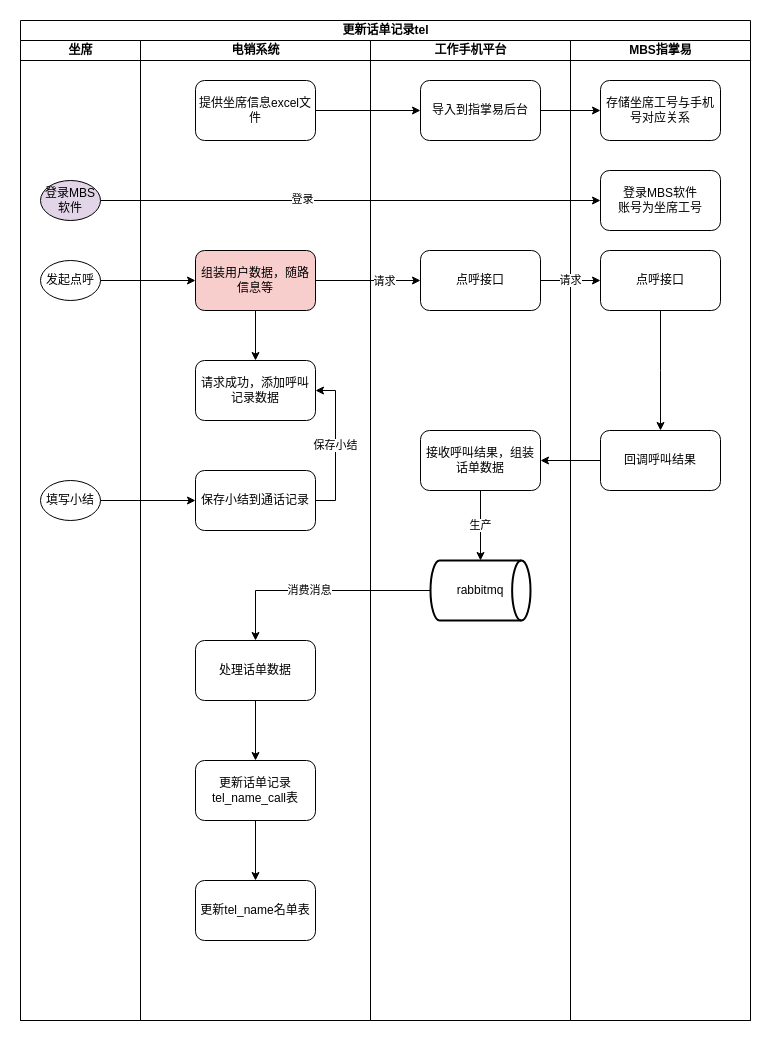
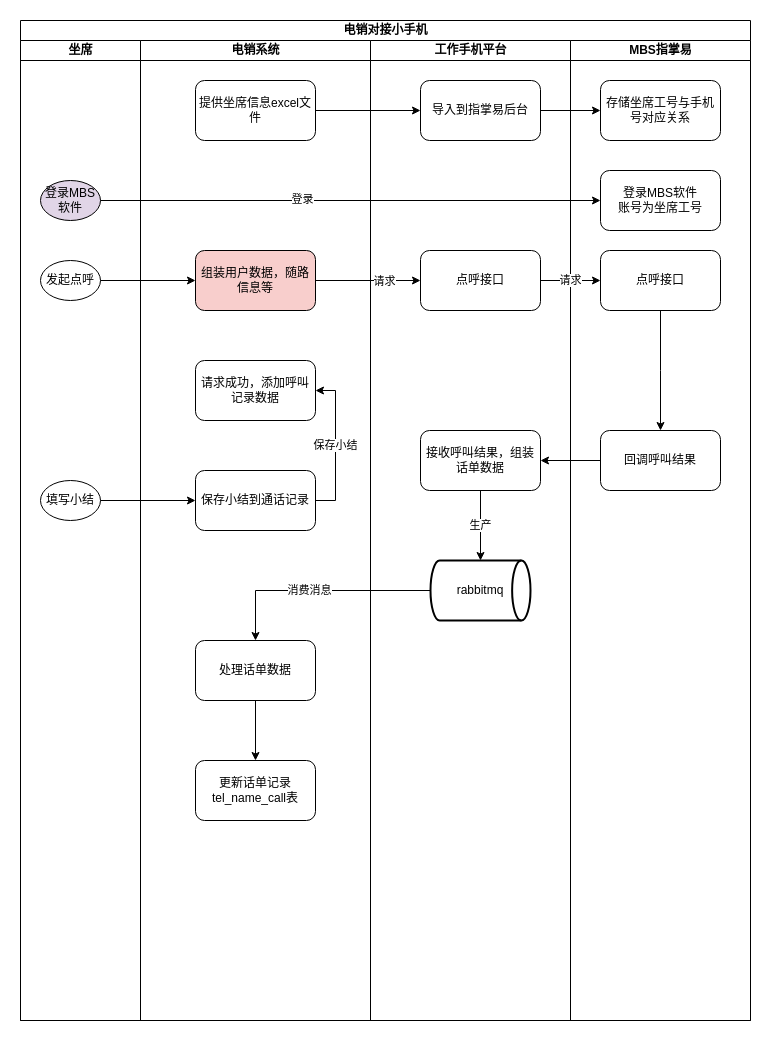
node "更新话单记录tel": label "更新话单记录tel" -> "电销对接小手机"
edge "组装用户数据，随路信息等" -> "请求成功，添加呼叫记录数据": removed
edge "更新话单记录tel_name_call表" -> "更新tel_name名单表": removed
node "更新tel_name名单表": removed
